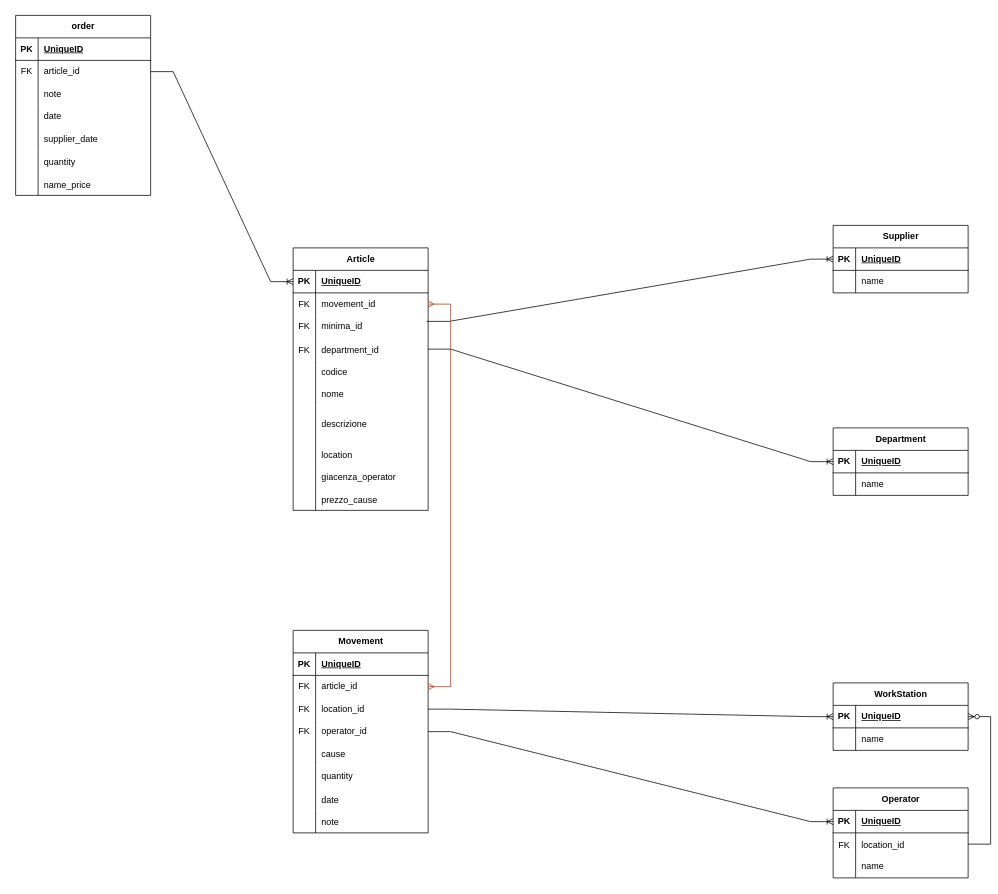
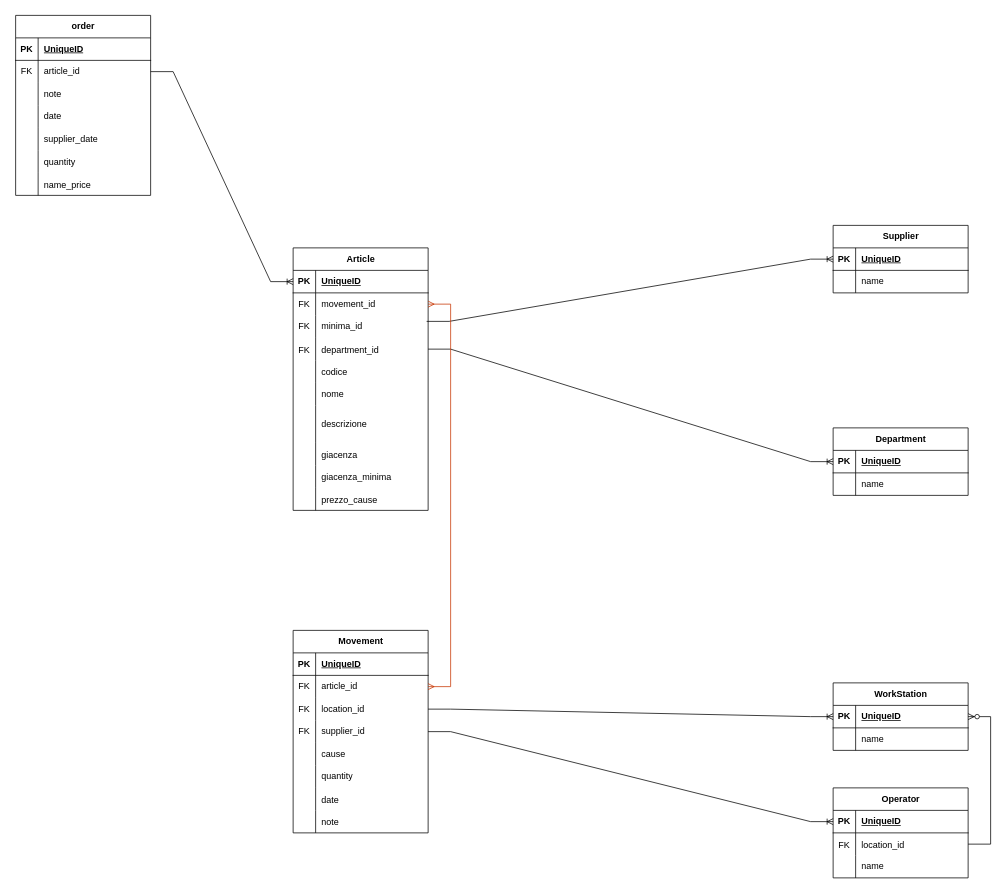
node "location": label "location" -> "giacenza"
node "giacenza_operator": label "giacenza_operator" -> "giacenza_minima"
node "operator_id": label "operator_id" -> "supplier_id"
